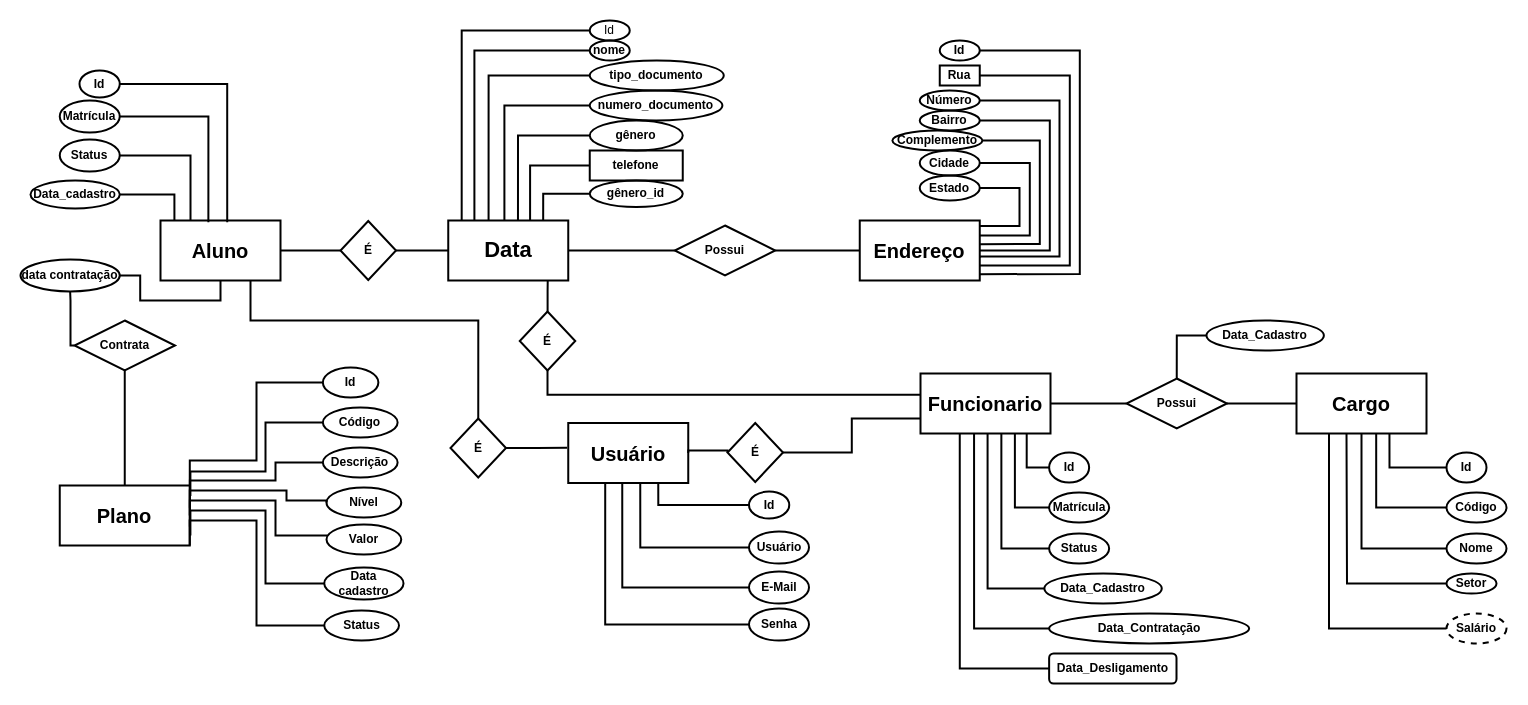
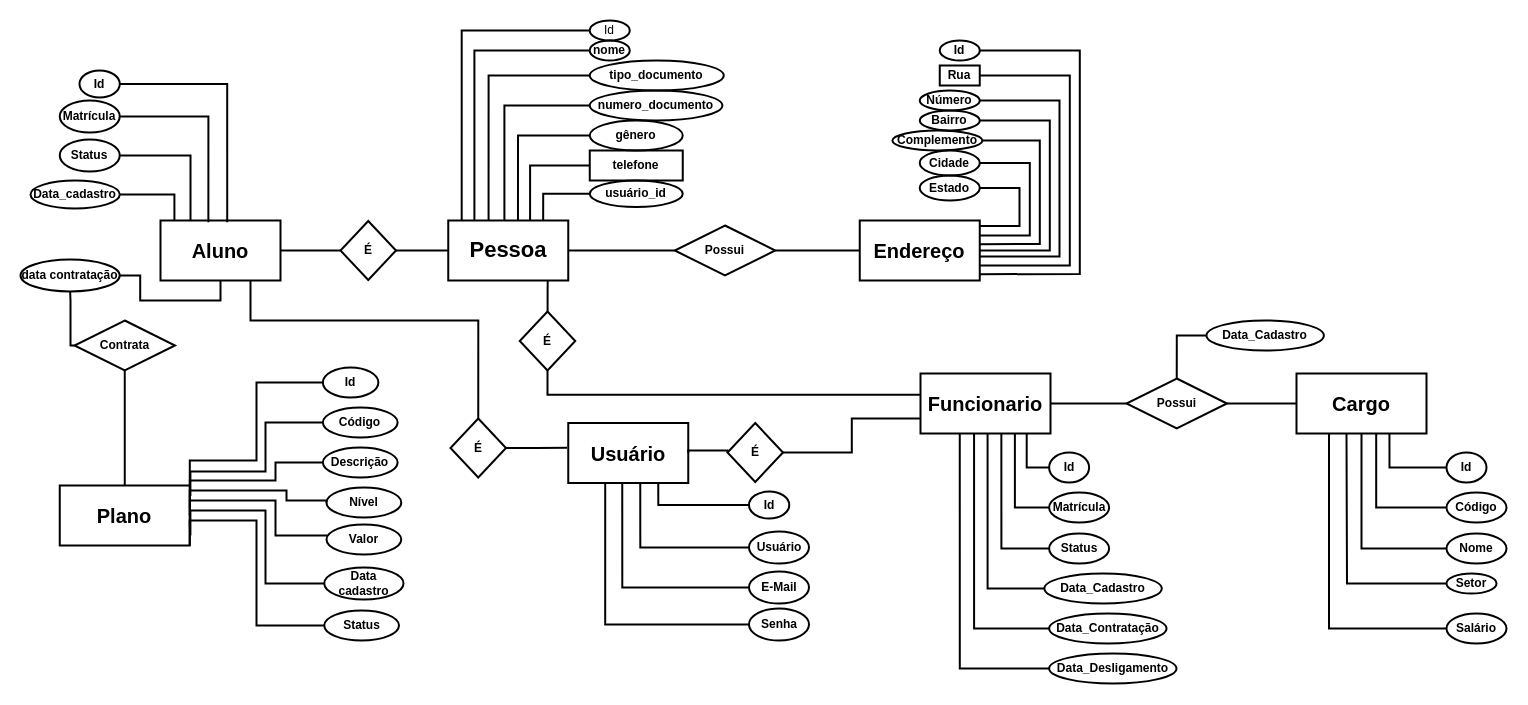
node "gênero_id": label "gênero_id" -> "usuário_id"
node "Data": label "Data" -> "Pessoa"
node "Data_Contratação": size 200x30 -> 117x30
node "Salário": style dashed -> solid
node "Data_Desligamento": shape rounded rectangle -> ellipse
